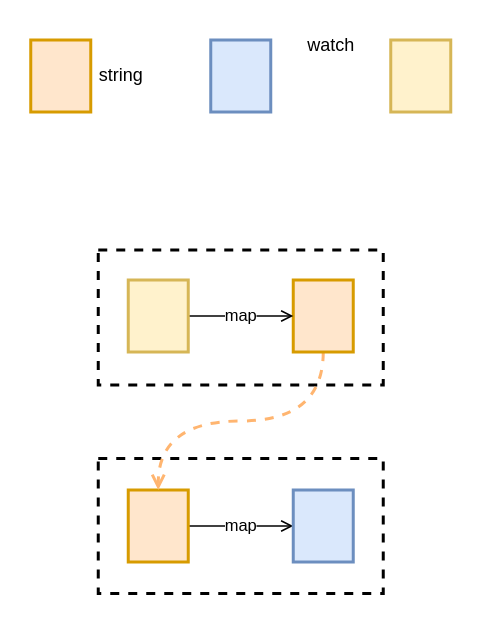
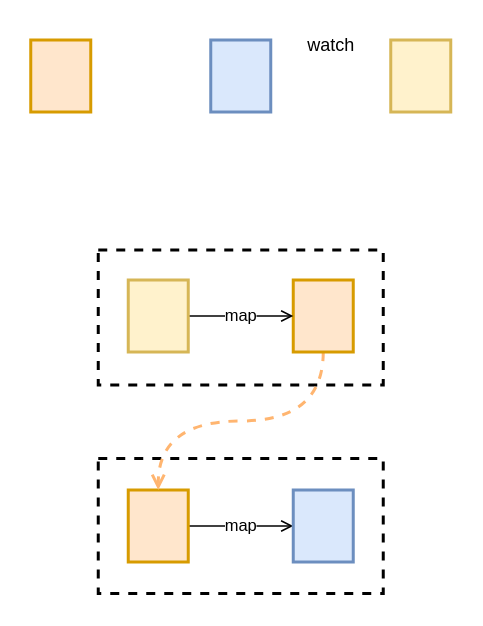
node "string": removed
